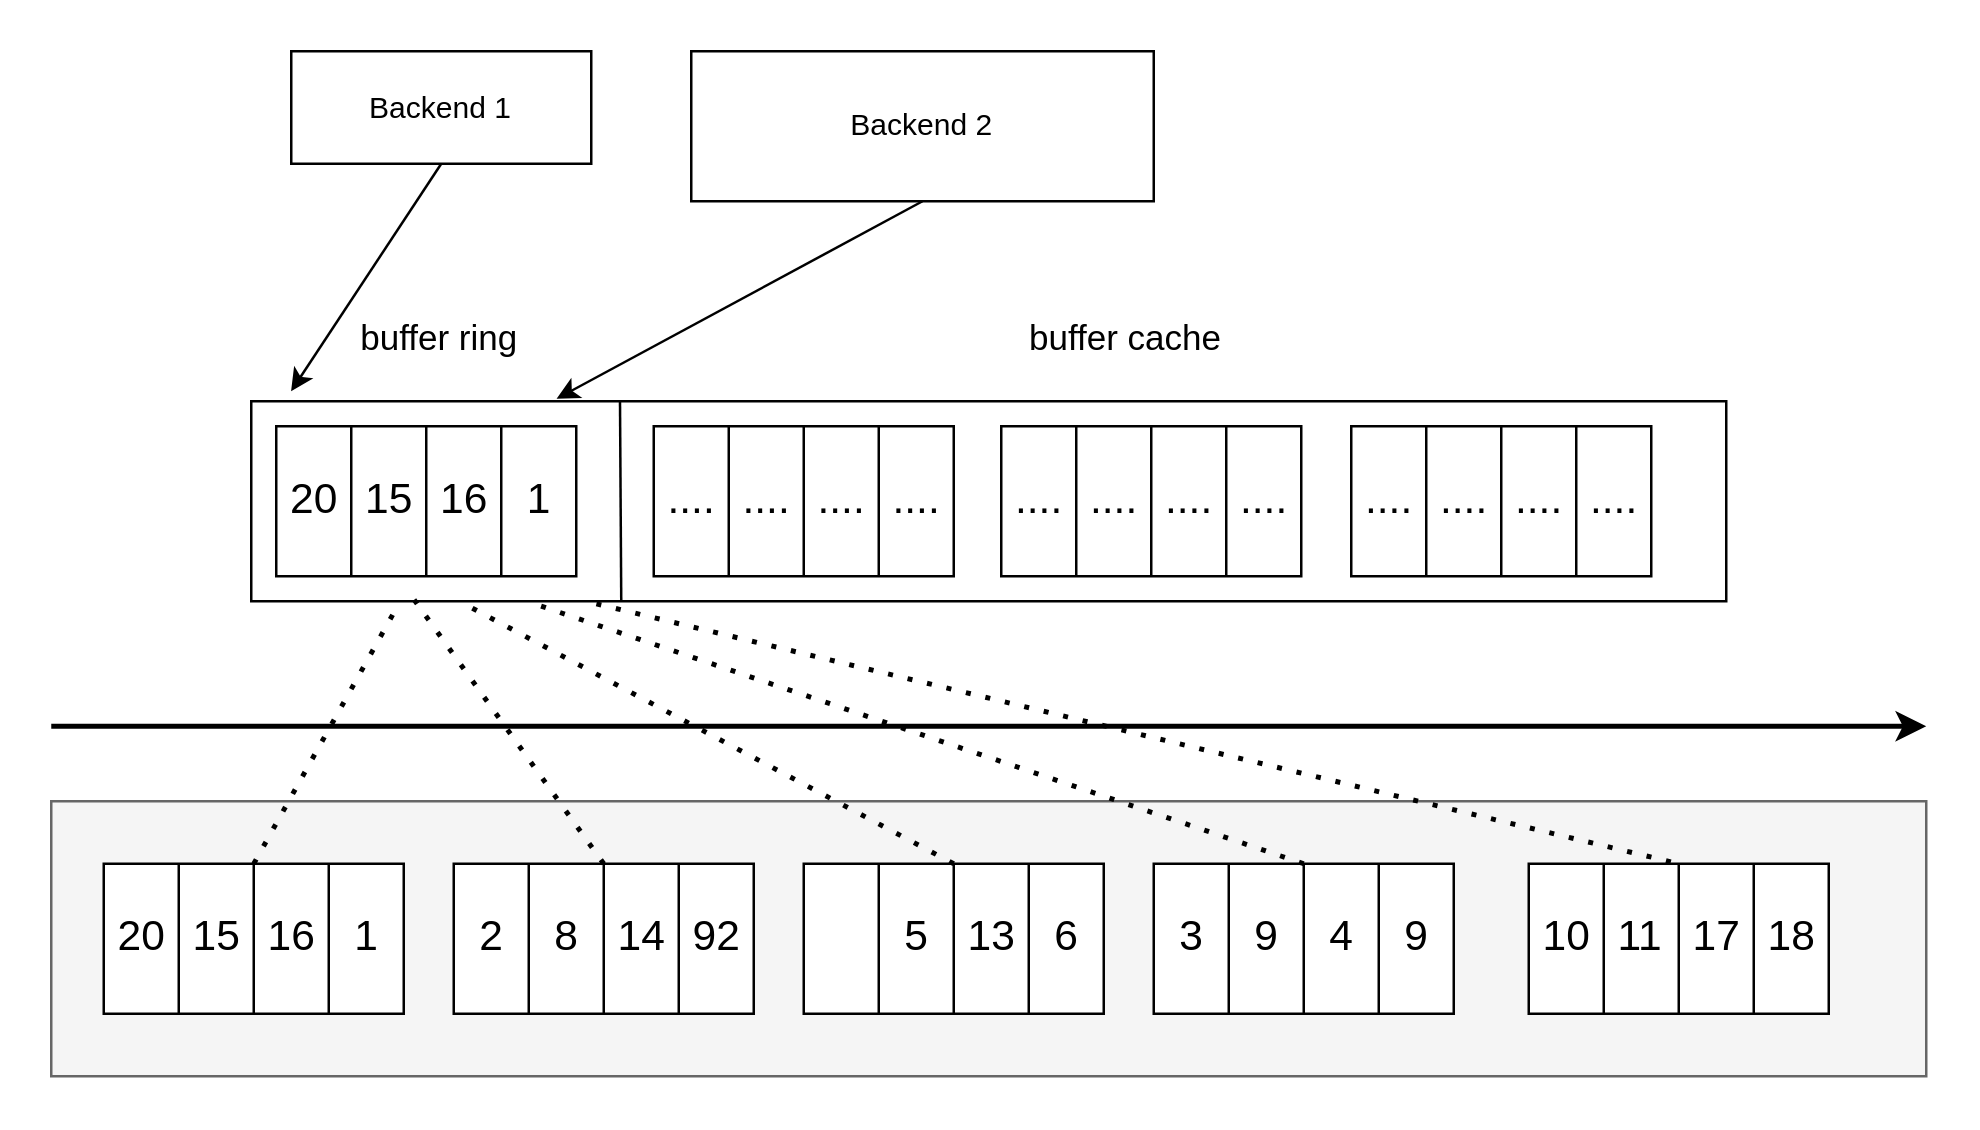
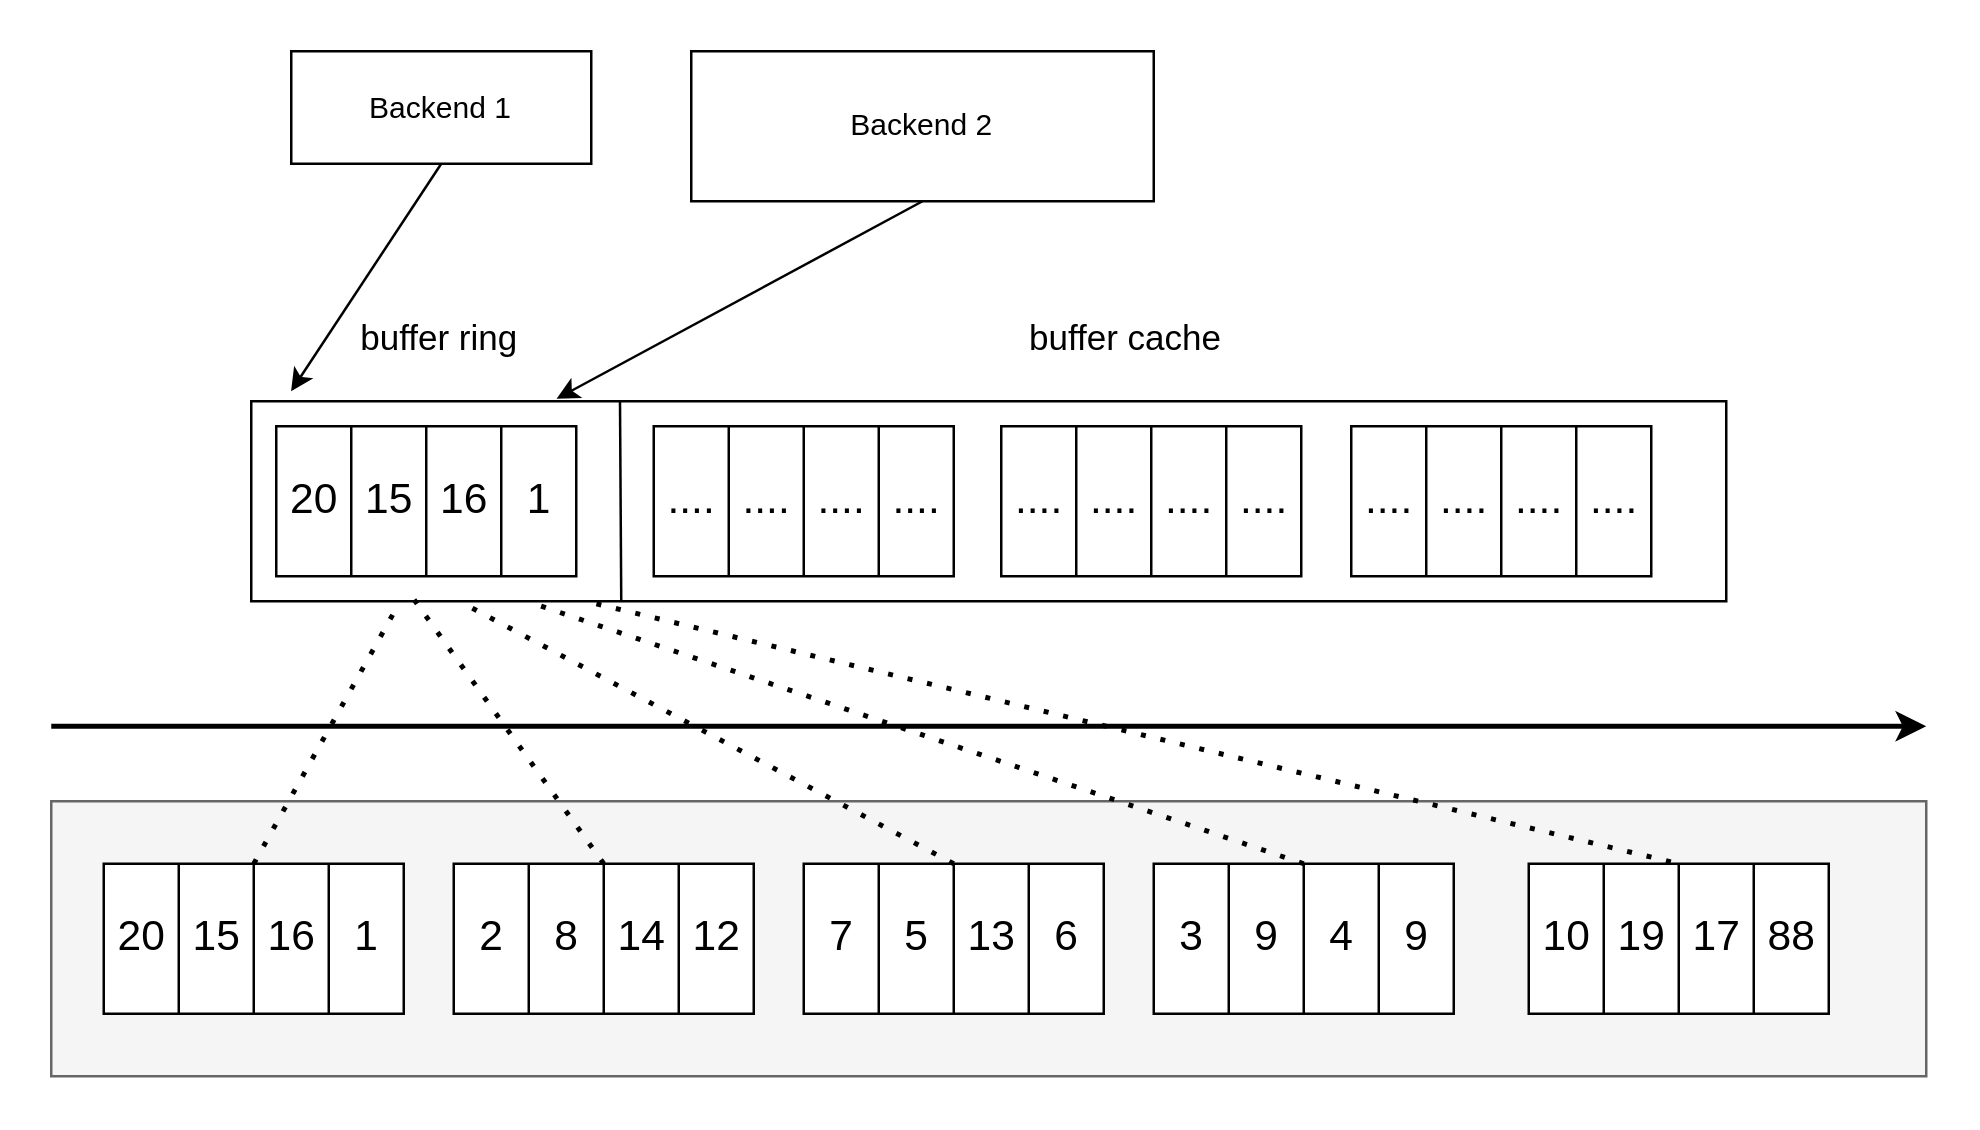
node "92": label "92" -> "12"
node "7": added
node "11": label "11" -> "19"
node "18": label "18" -> "88"
